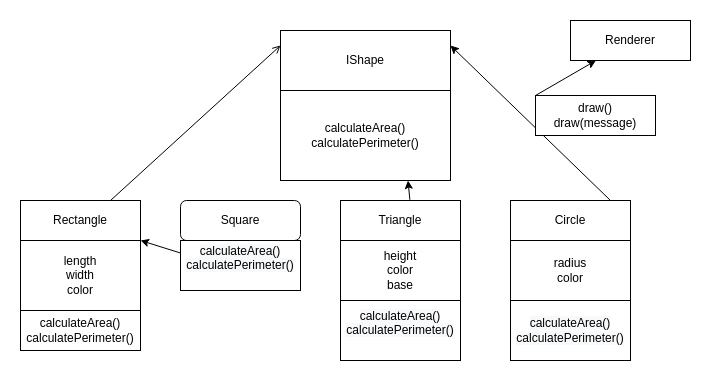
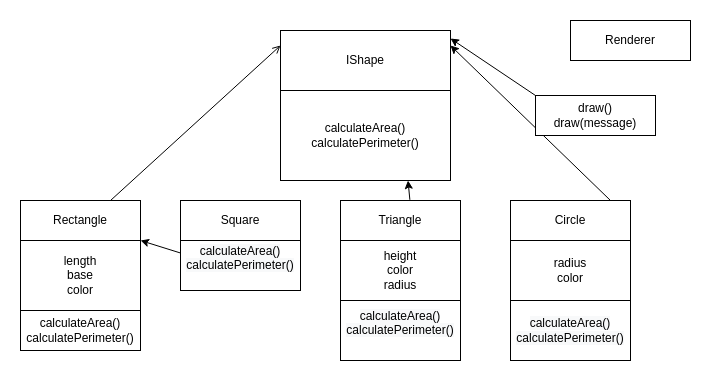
edge "draw() draw(message)" -> "Renderer": now "draw() draw(message)" -> "IShape"
node "Square": shape rounded rectangle -> rectangle
node "height color base": label "height color base" -> "height color radius"
node "length width color": label "length width color" -> "length base color"
